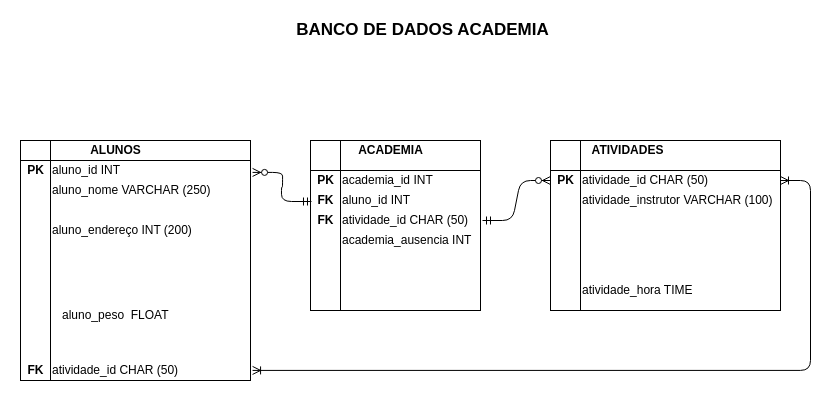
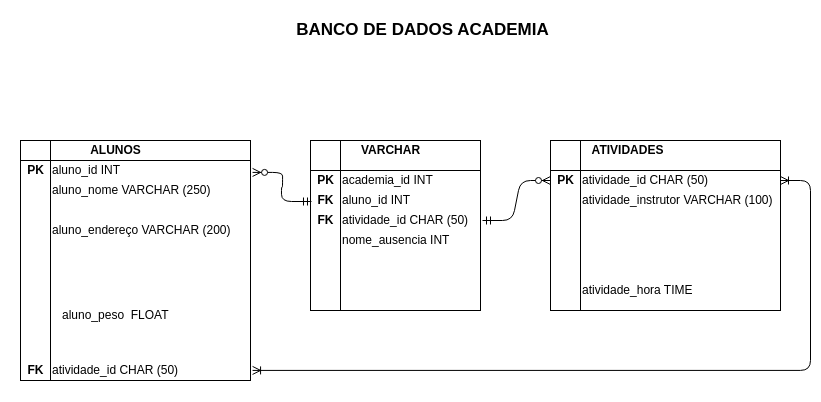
node "ACADEMIA": label "ACADEMIA" -> "VARCHAR"
node "aluno_endereço INT (200)": label "aluno_endereço INT (200)" -> "aluno_endereço VARCHAR (200)"
node "academia_ausencia INT": label "academia_ausencia INT" -> "nome_ausencia INT"
